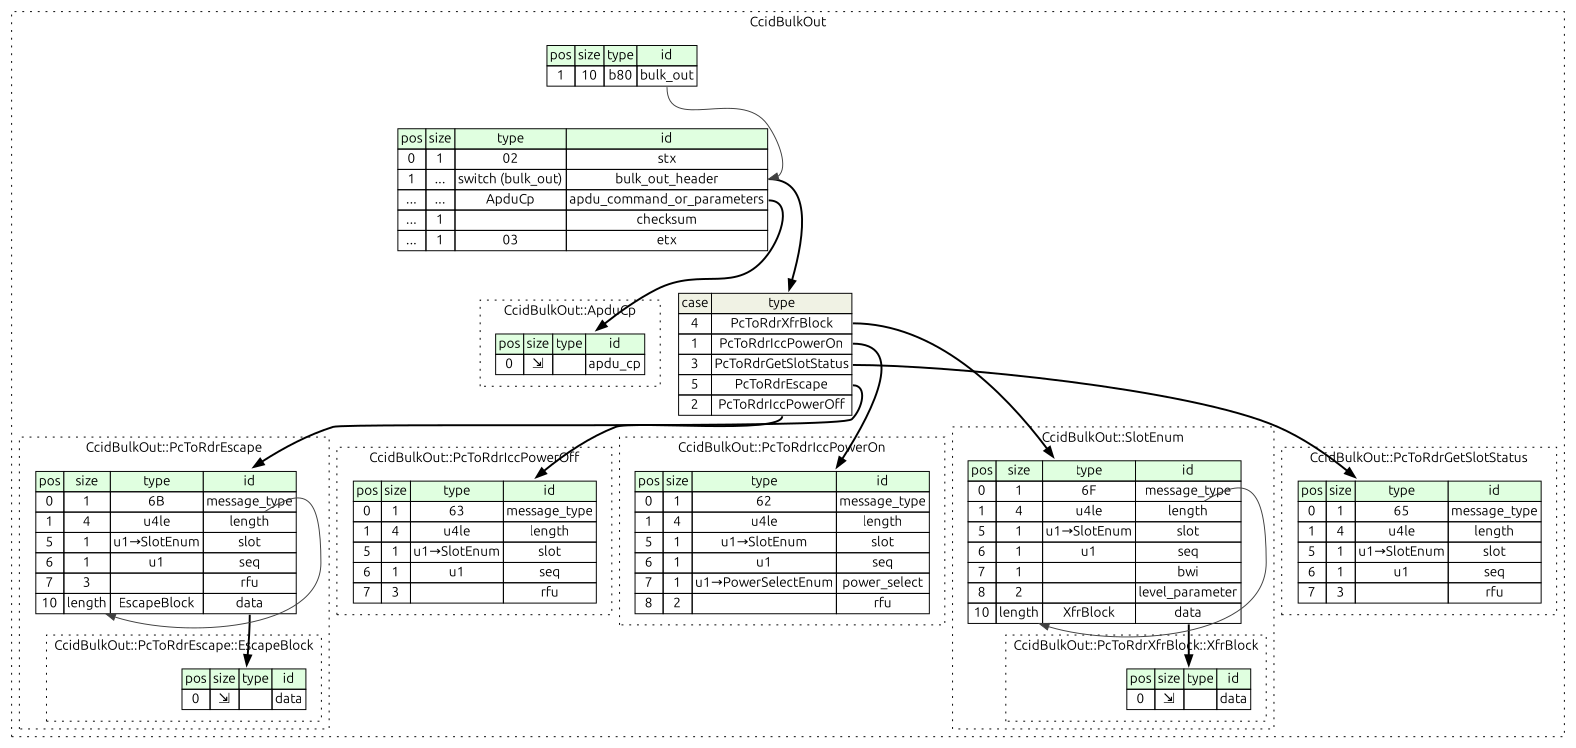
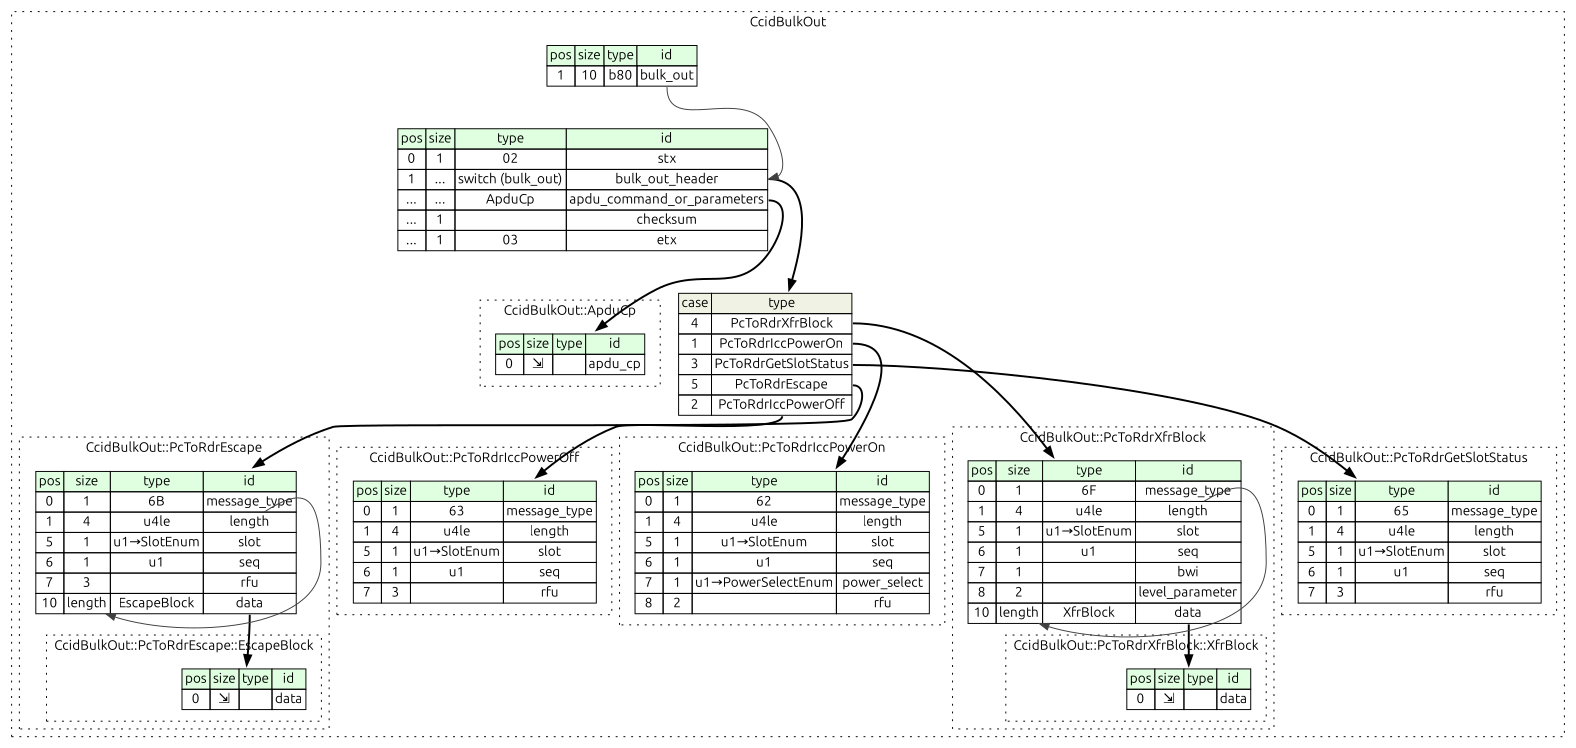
cluster "CcidBulkOut::SlotEnum": label "CcidBulkOut::SlotEnum" -> "CcidBulkOut::PcToRdrXfrBlock"
